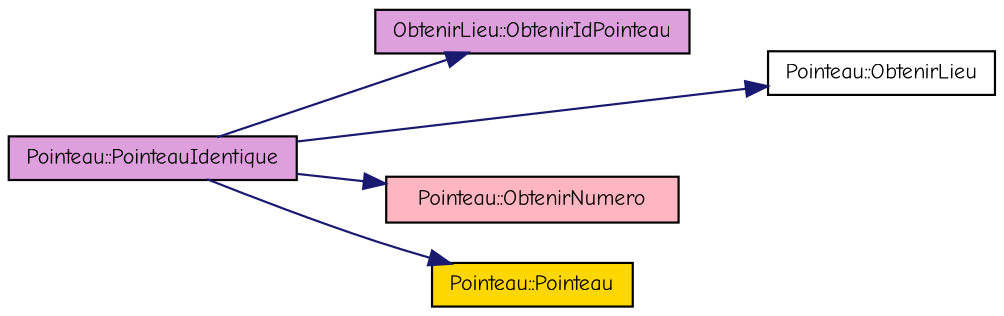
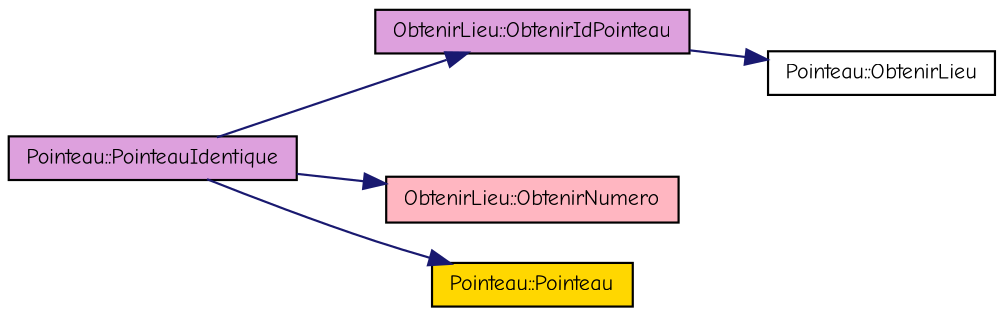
edge "Pointeau::PointeauIdentique" -> "Pointeau::ObtenirLieu": now "ObtenirLieu::ObtenirIdPointeau" -> "Pointeau::ObtenirLieu"
node "Pointeau::ObtenirNumero": label "Pointeau::ObtenirNumero" -> "ObtenirLieu::ObtenirNumero"
